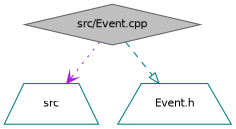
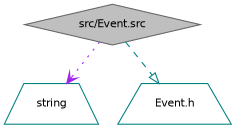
node "src/Event.cpp": label "src/Event.cpp" -> "src/Event.src"
node "src": label "src" -> "string"
